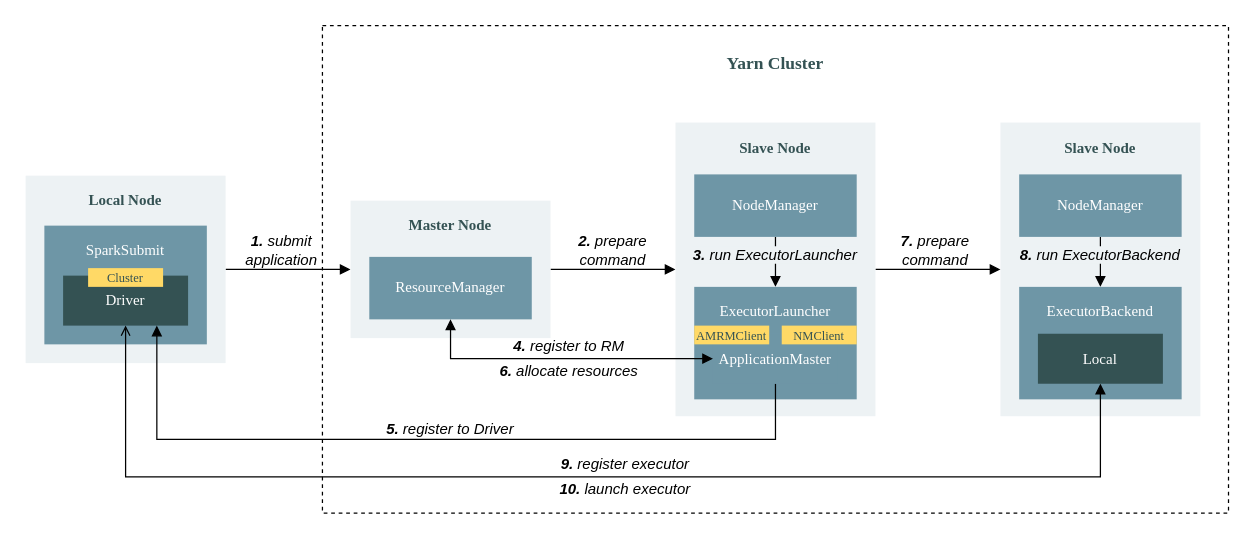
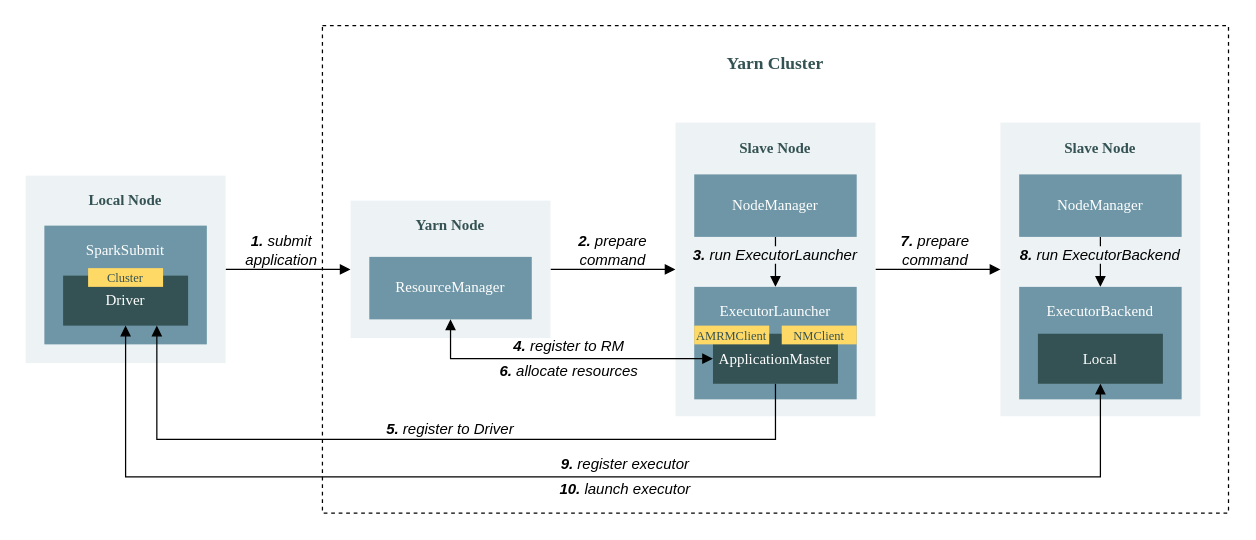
node "Master Node": label "Master Node" -> "Yarn Node"
edge "Driver" -- "Local": arrowhead open -> block
node "ApplicationMaster": fillcolor #6e96a6 -> #345253
